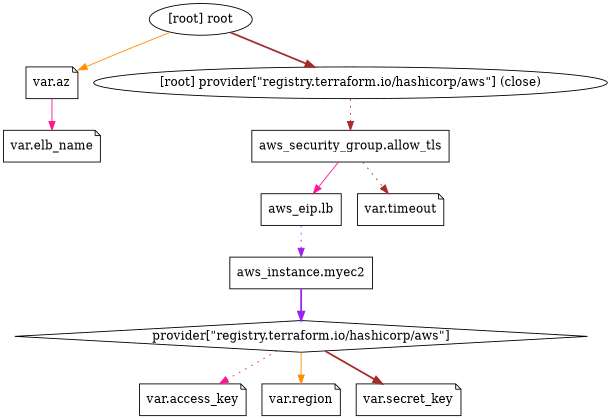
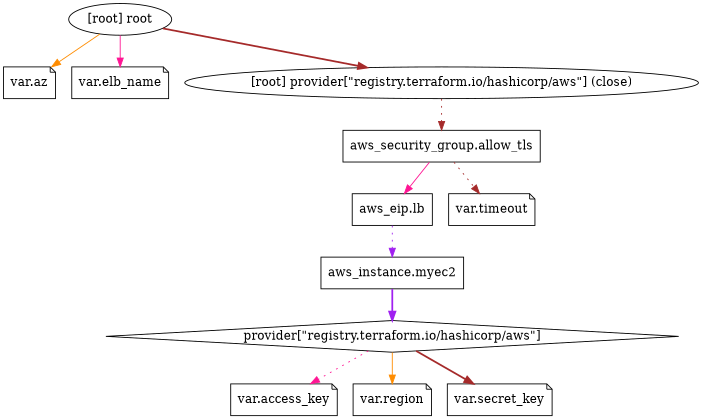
edge "var.az" -> "var.elb_name": now "[root] root" -> "var.elb_name"
